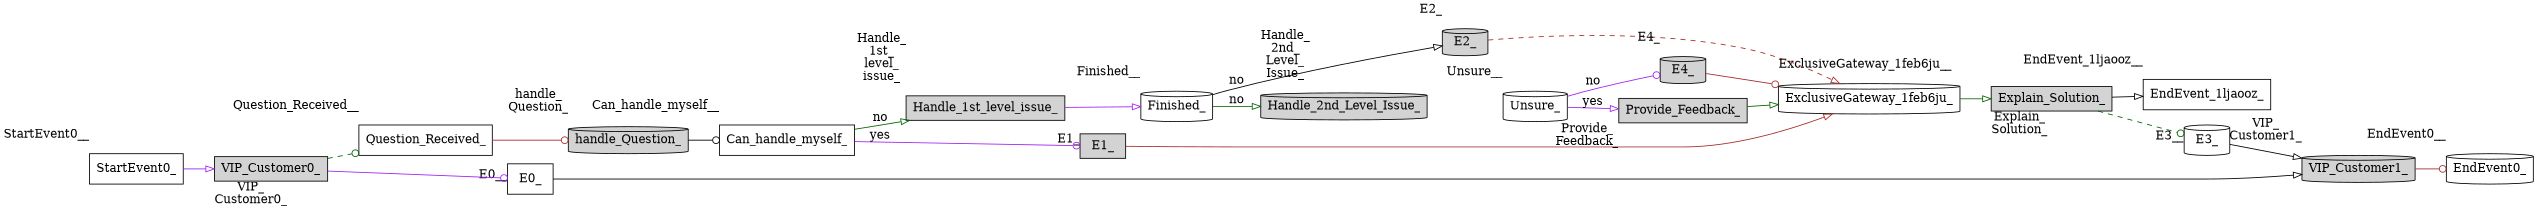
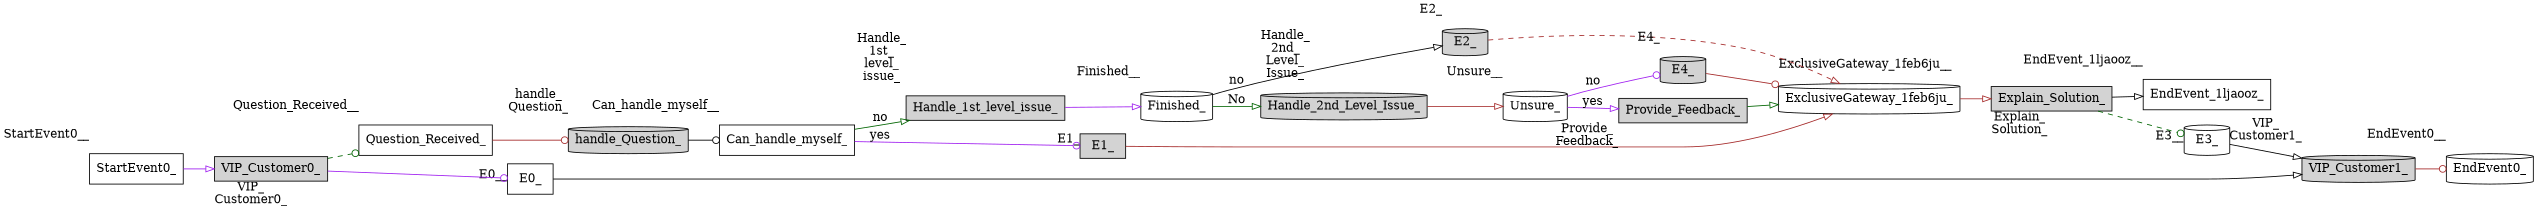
edge "ExclusiveGateway_1feb6ju_ ExclusiveGateway_1feb6ju__" -> "Explain_Solution_ Explain_ Solution_": color darkgreen -> brown
edge "Finished_ Finished__" -> "Handle_2nd_Level_Issue_ Handle_ 2nd_ Level_ Issue_": label "no" -> "No"
edge "Handle_2nd_Level_Issue_ Handle_ 2nd_ Level_ Issue_" -> "Unsure_ Unsure__": added
